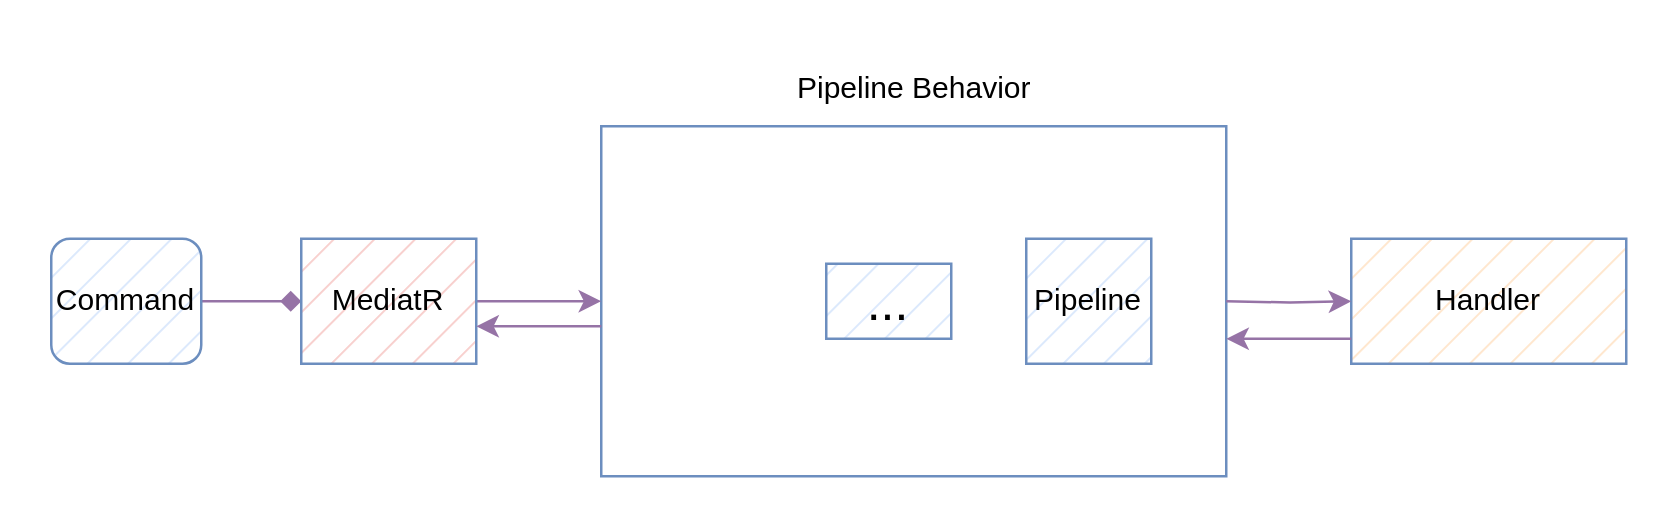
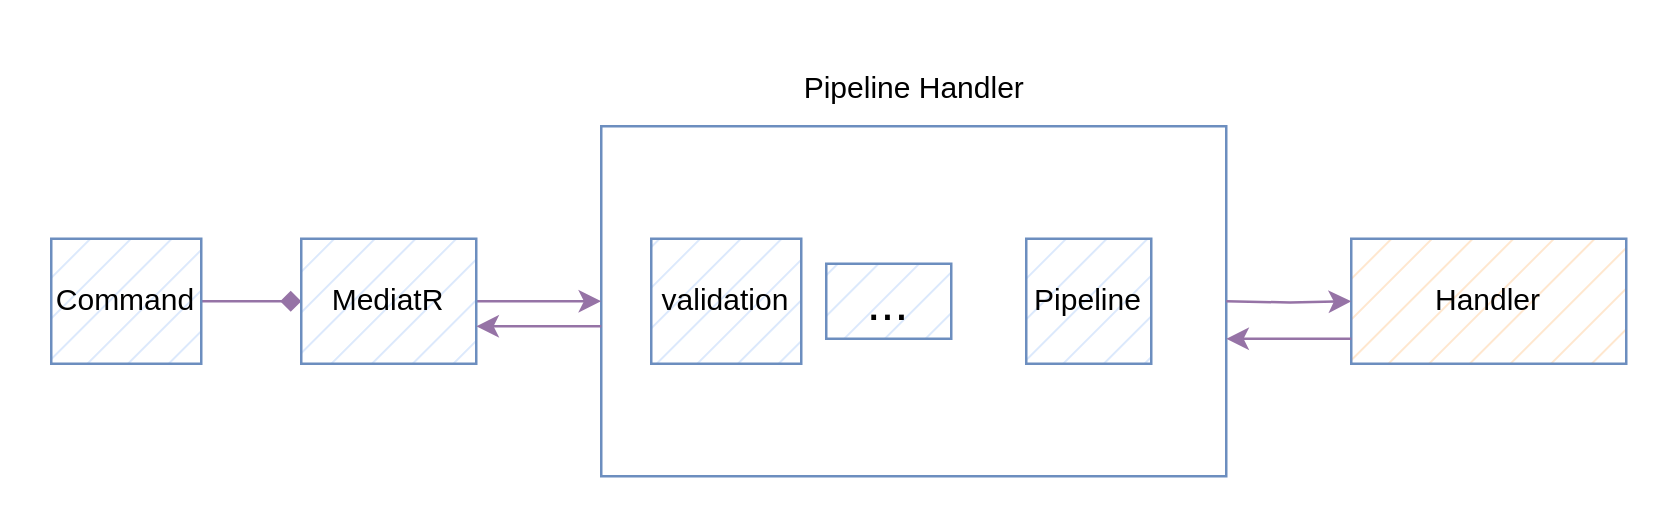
node "Pipeline Behavior": label "Pipeline Behavior" -> "Pipeline Handler"
node "Command": shape rounded rectangle -> rectangle
node "MediatR": fillcolor #f8cecc -> #dae8fc
node "validation": added
